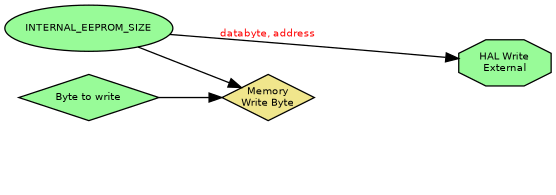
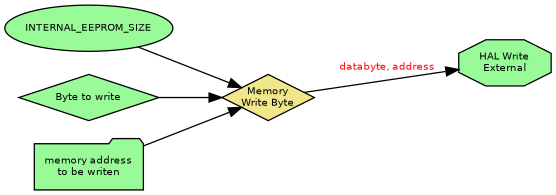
edge "INTERNAL_EEPROM_SIZE" -> "HAL Write External": now "Memory Write Byte" -> "HAL Write External"
node "memory address to be writen": added
